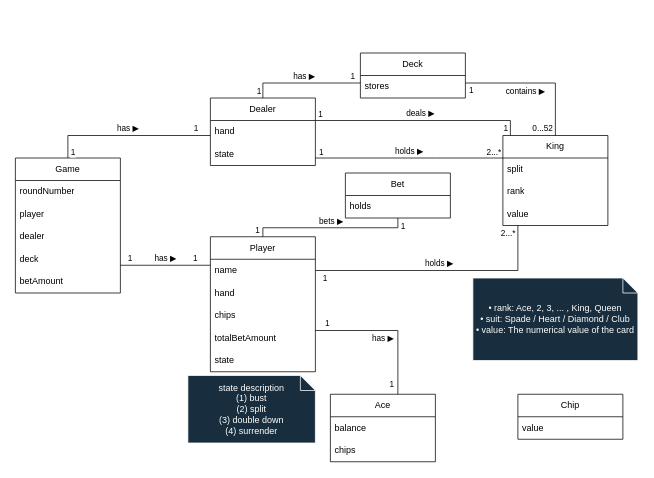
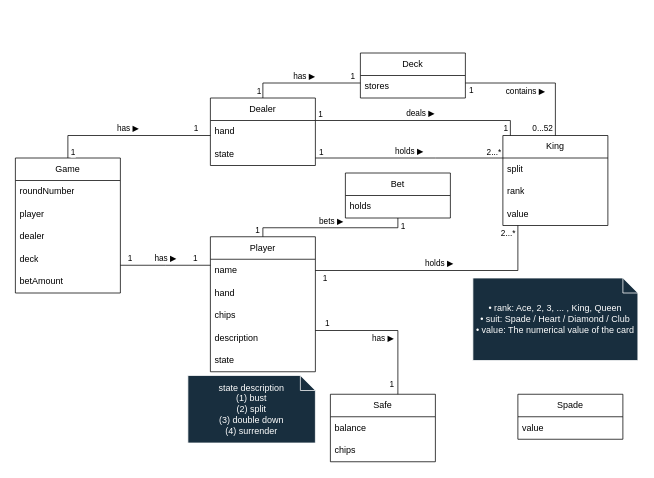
node "totalBetAmount": label "totalBetAmount" -> "description"
node "Ace": label "Ace" -> "Safe"
node "Chip": label "Chip" -> "Spade"
